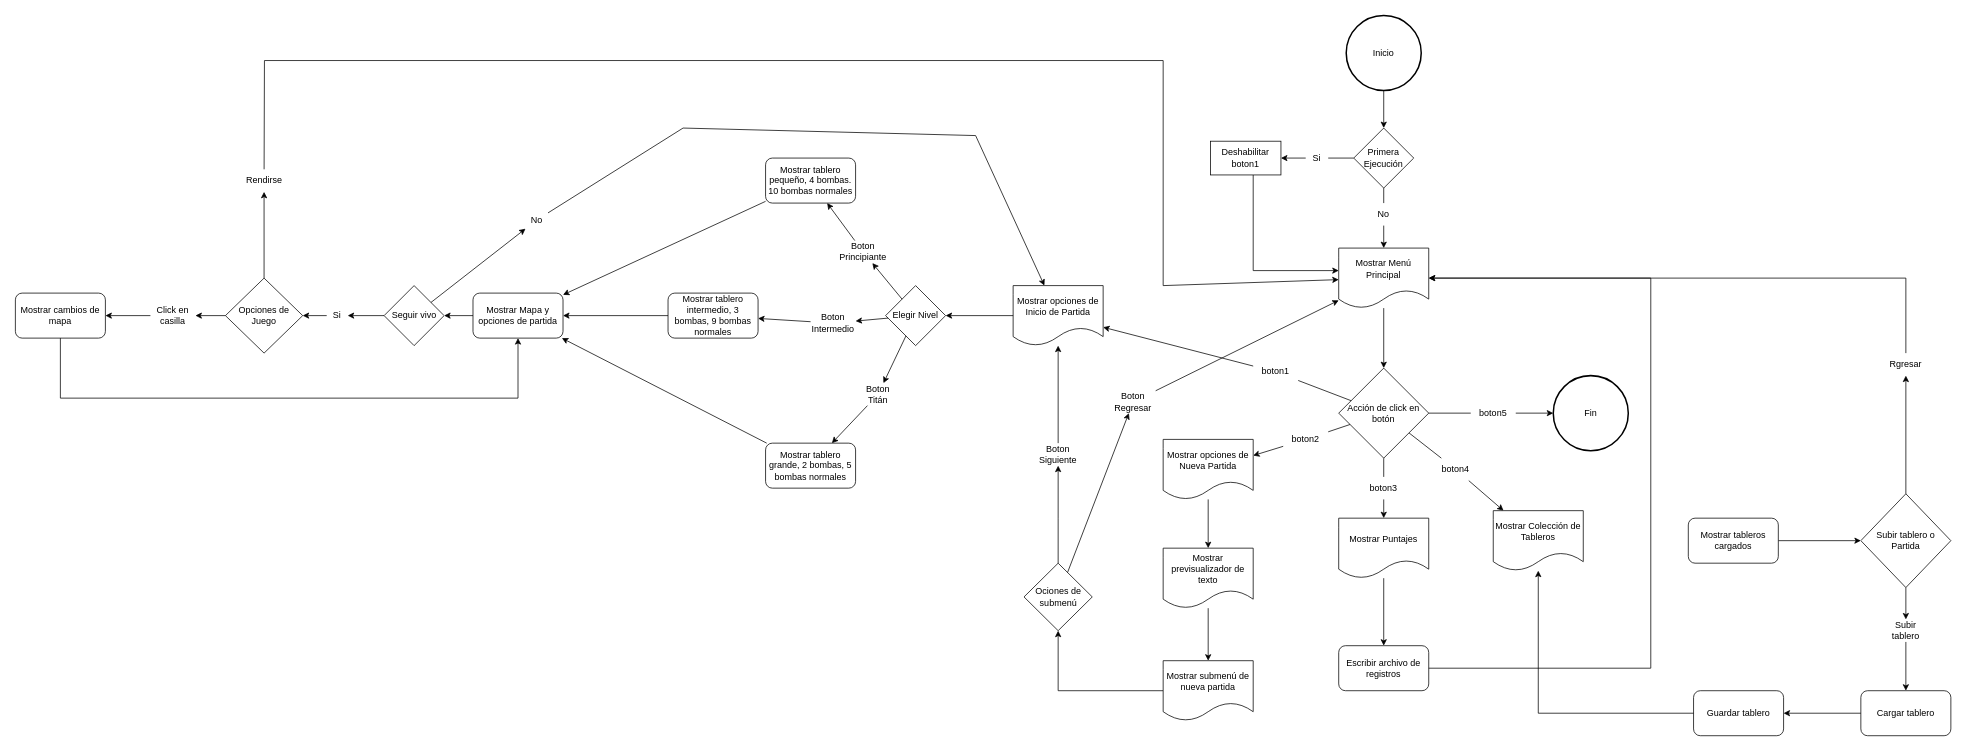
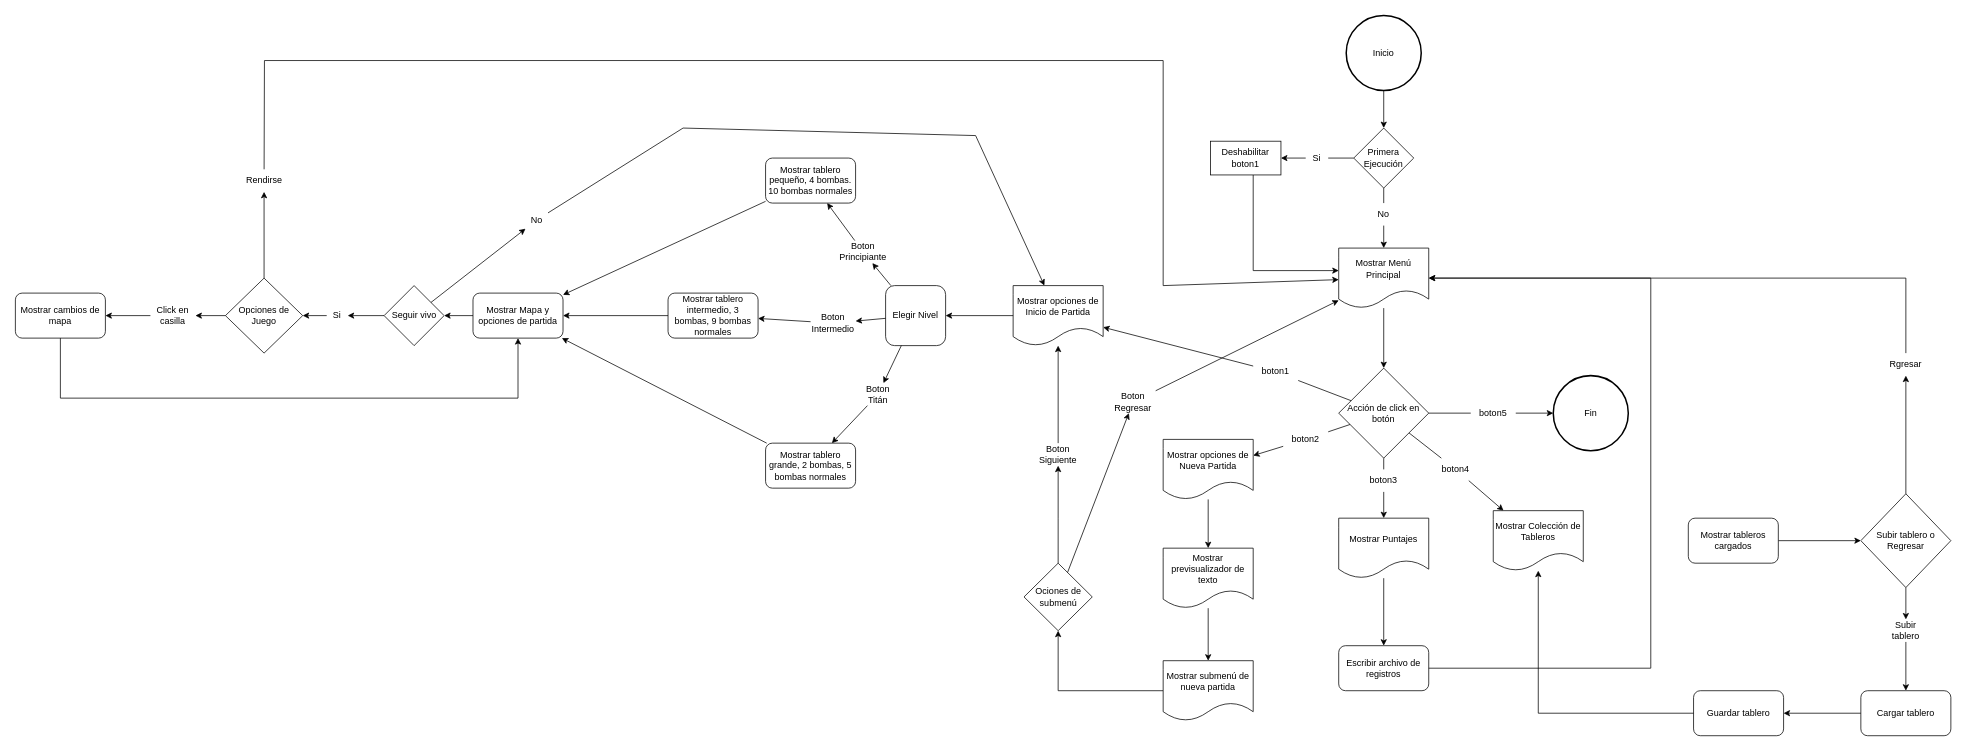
node "Elegir Nivel": shape diamond -> rounded rectangle
node "boton3": moved (1383, 488) -> (1383, 480)
node "Subir tablero o Partida": label "Subir tablero o Partida" -> "Subir tablero o Regresar"
